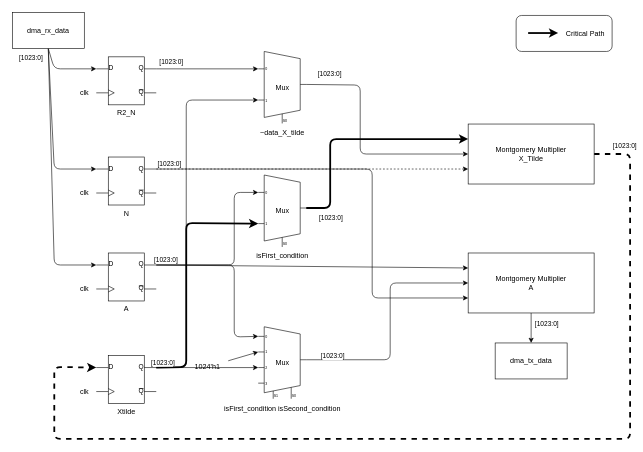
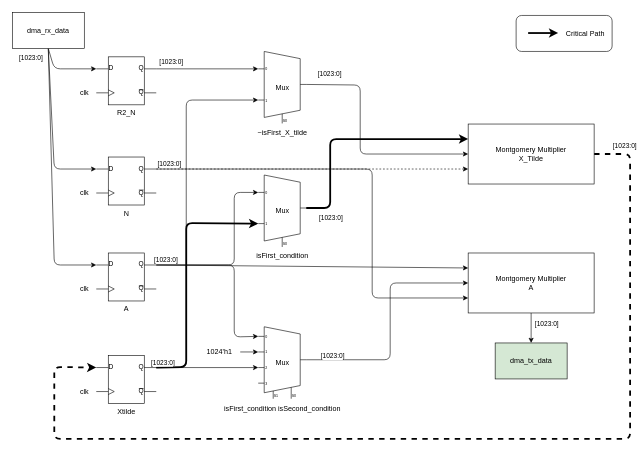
node "~data_X_tilde": label "~data_X_tilde" -> "~isFirst_X_tilde"
node "dma_tx_data": fillcolor #ffffff -> #d5e8d4
node "1024'h1": moved (207, 367) -> (219, 352)
